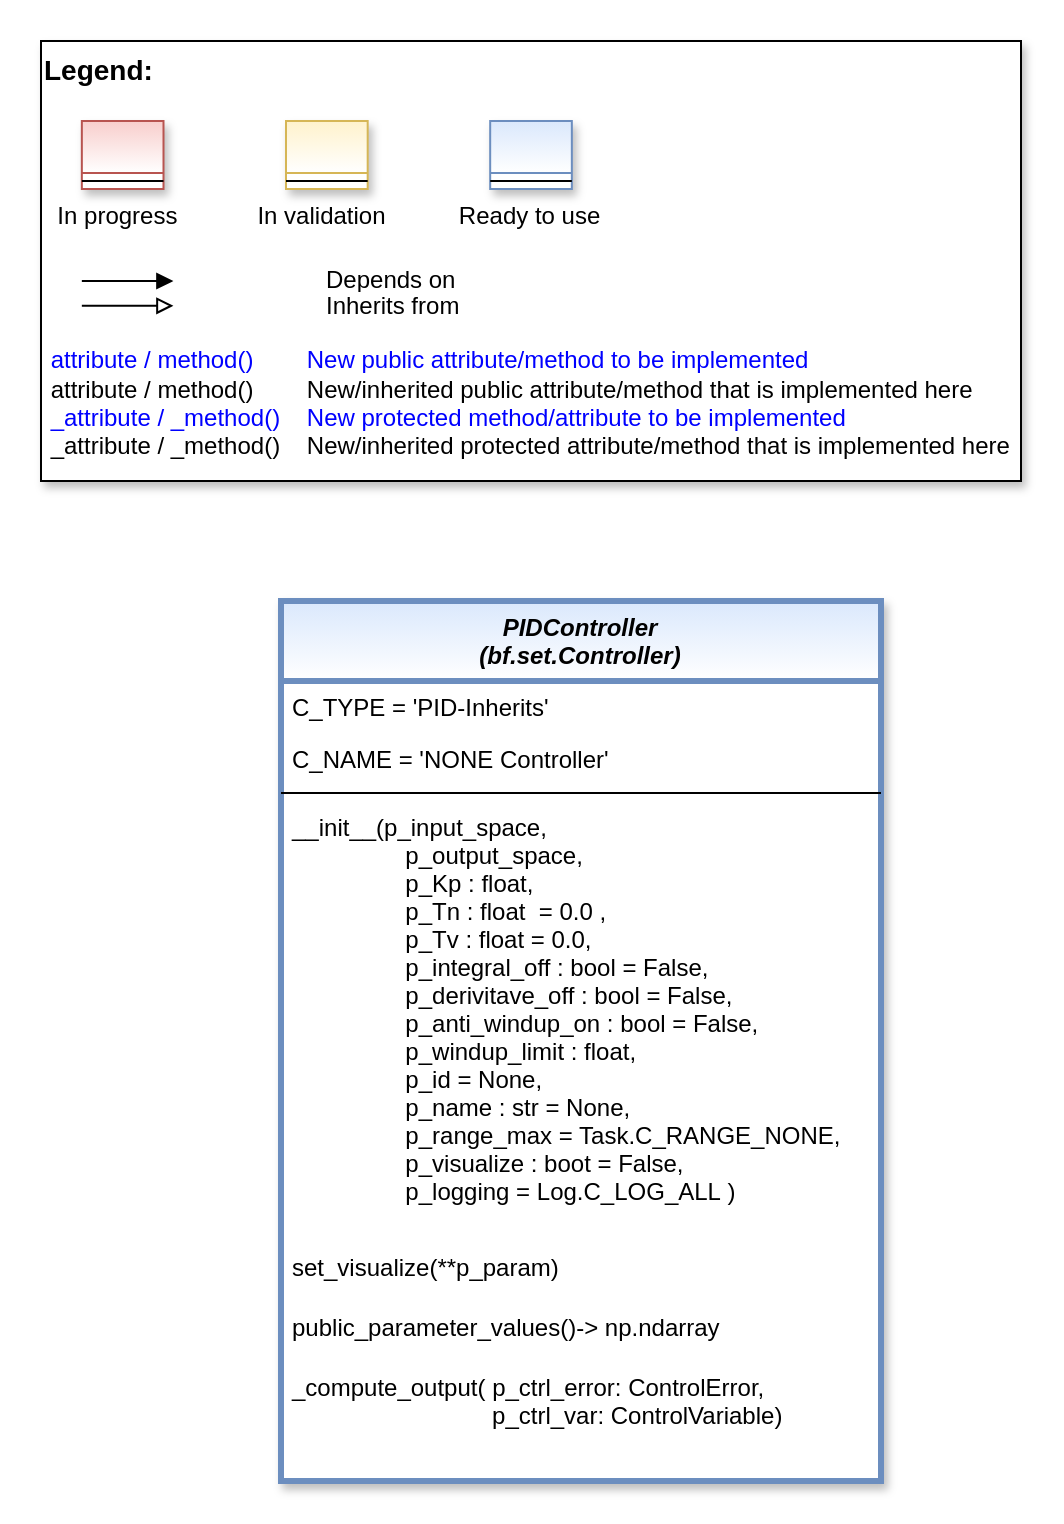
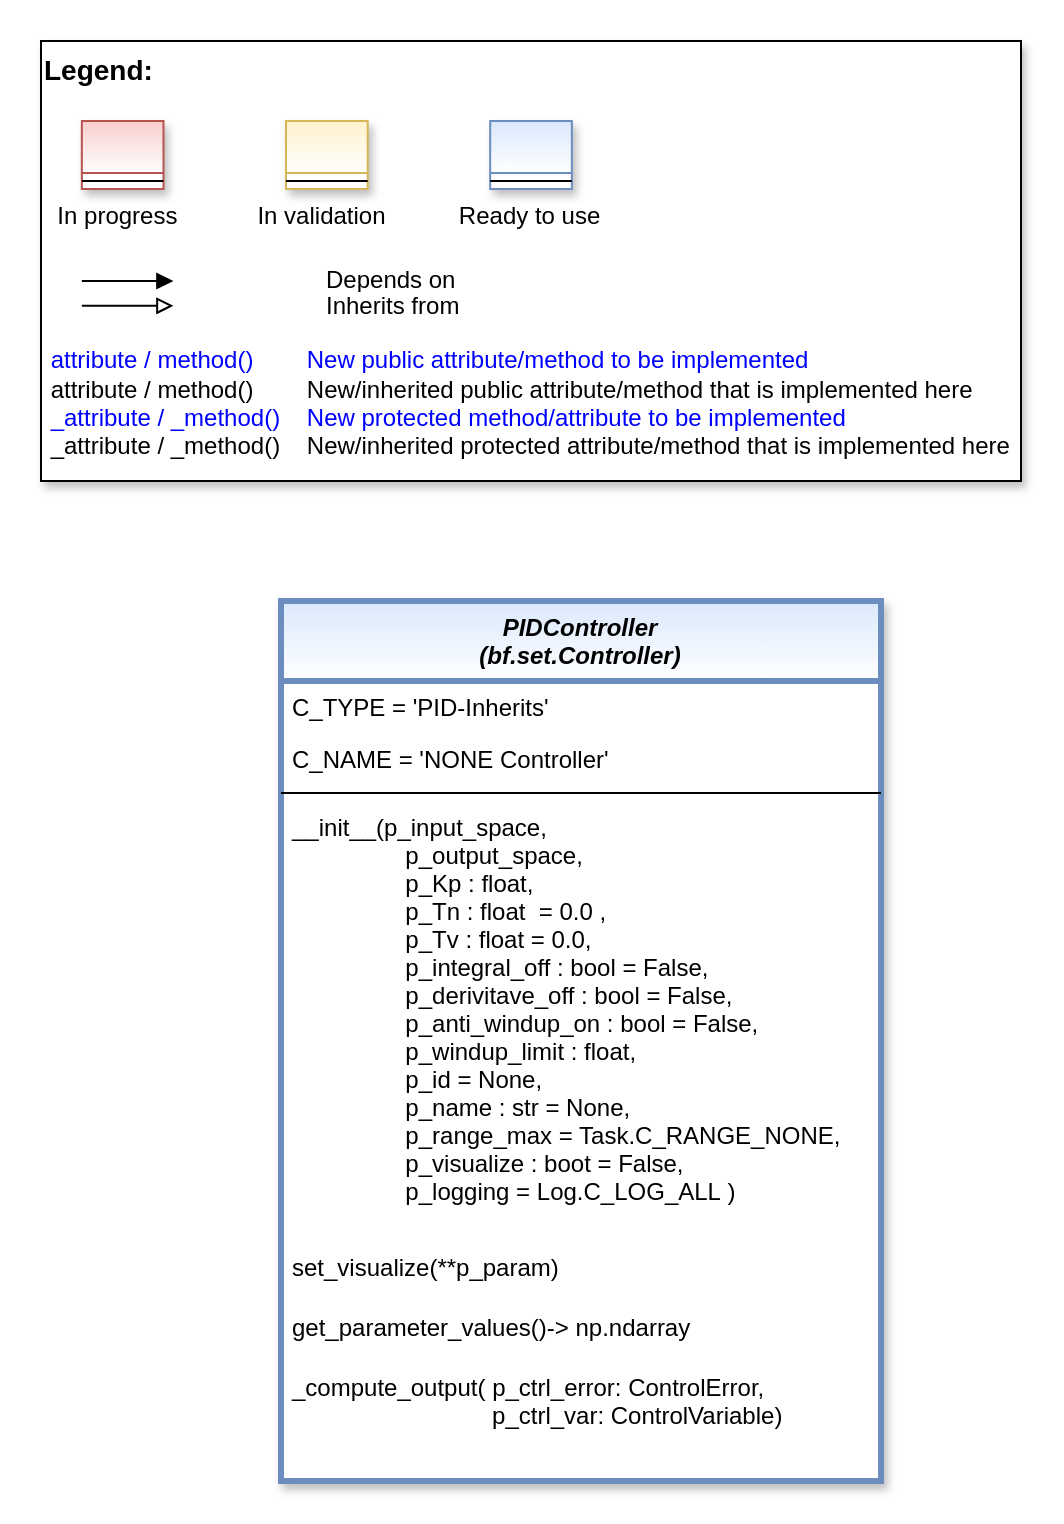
node "public_parameter_values()-> np.ndarray": label "public_parameter_values()-> np.ndarray" -> "get_parameter_values()-> np.ndarray"
